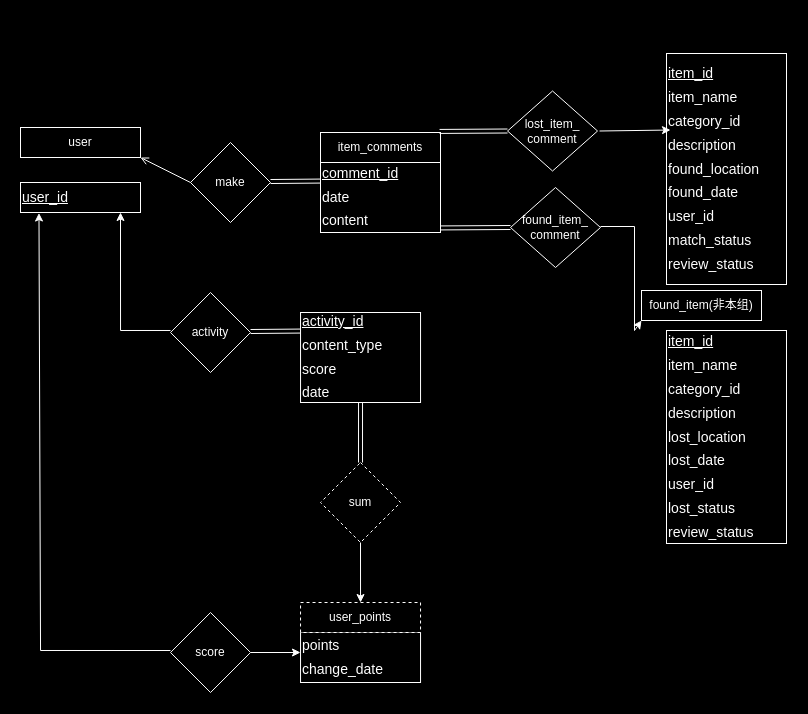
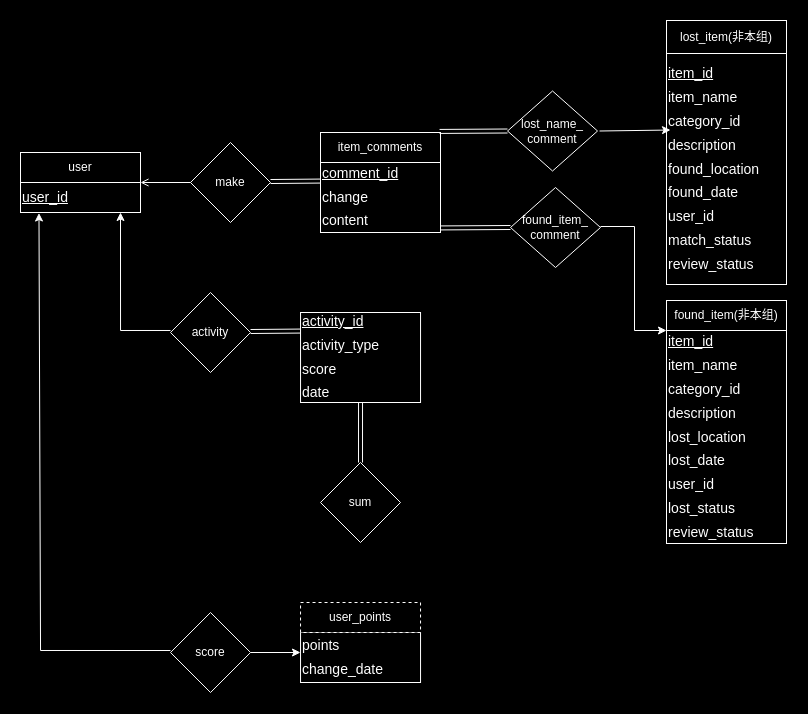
node "lost_item(非本组)": added
node "lost_item_ comment": label "lost_item_ comment" -> "lost_name_ comment"
node "user": moved (81, 143) -> (81, 168)
node "comment_id date content": label "comment_id date content" -> "comment_id change content"
node "found_item(非本组)": moved (702, 306) -> (727, 316)
node "activity_id content_type score date": label "activity_id content_type score date" -> "activity_id activity_type score date"
node "sum": style dashed -> solid
edge "sum" -> "user_points": removed
